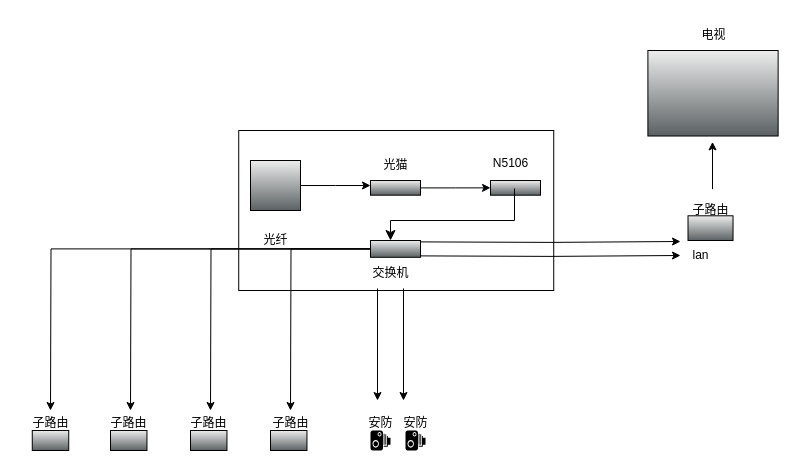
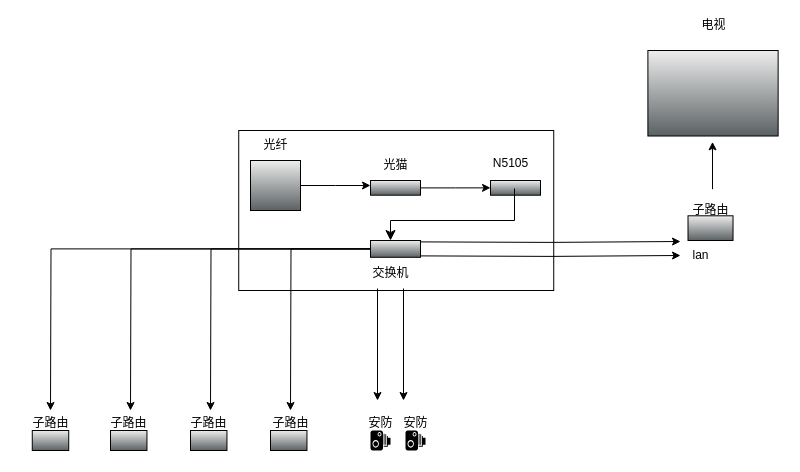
node "电视": moved (713, 36) -> (713, 26)
node "N5106": label "N5106" -> "N5105"
node "光纤": moved (276, 241) -> (276, 146)
